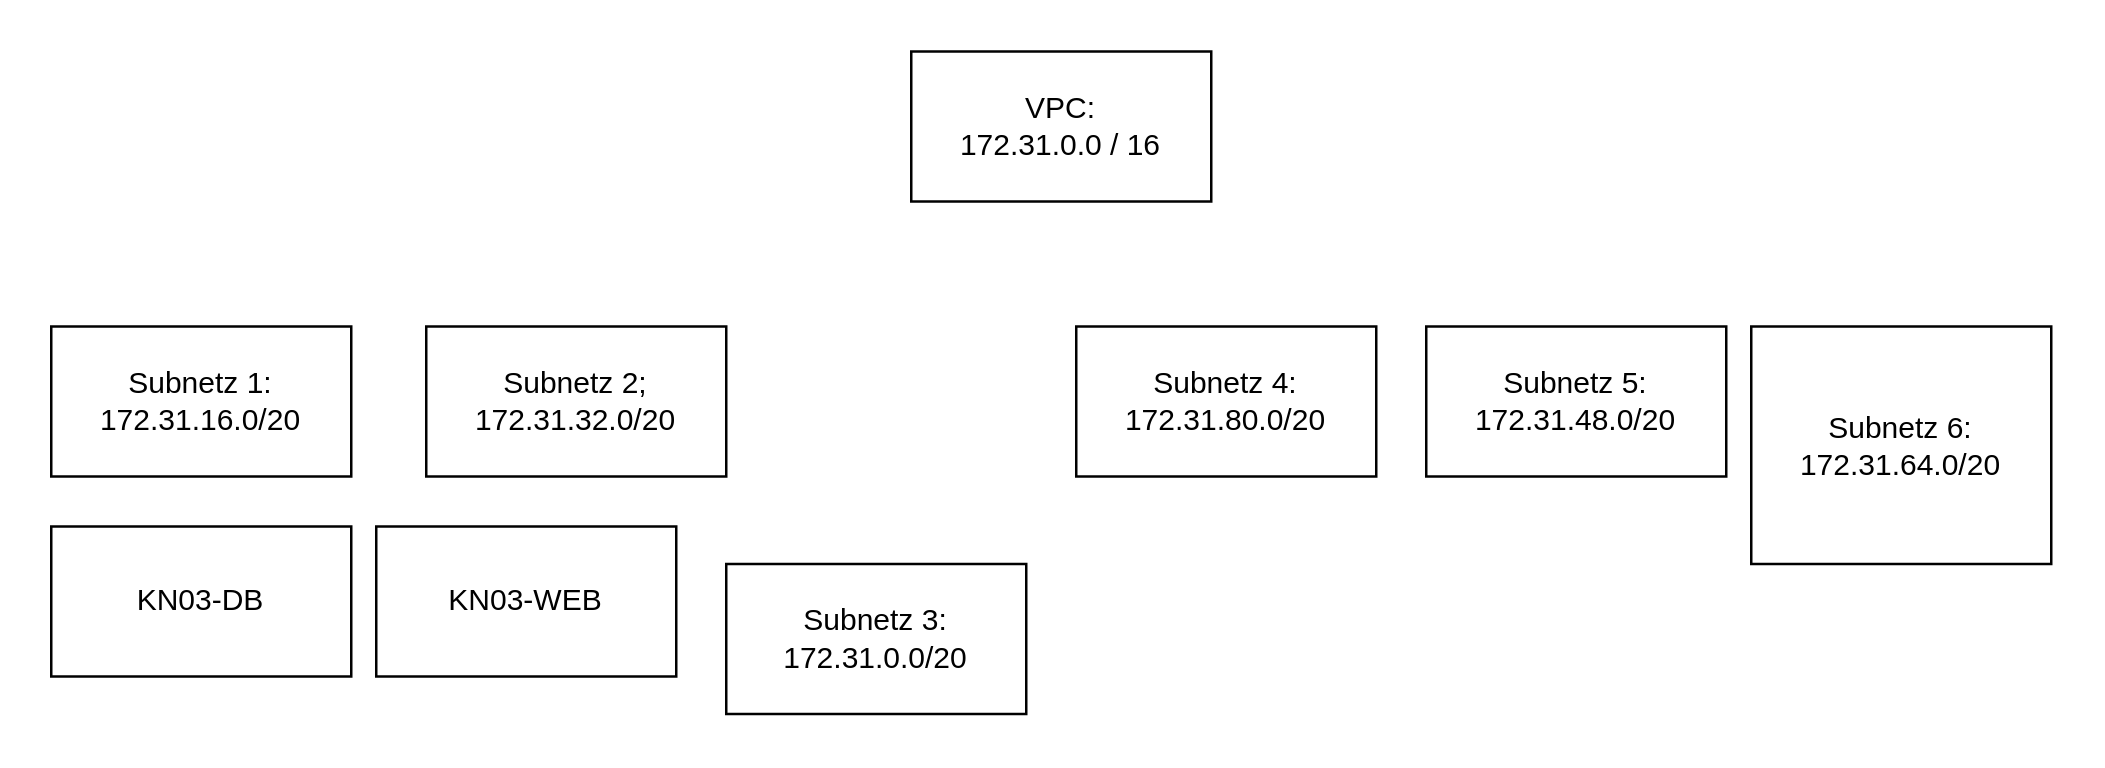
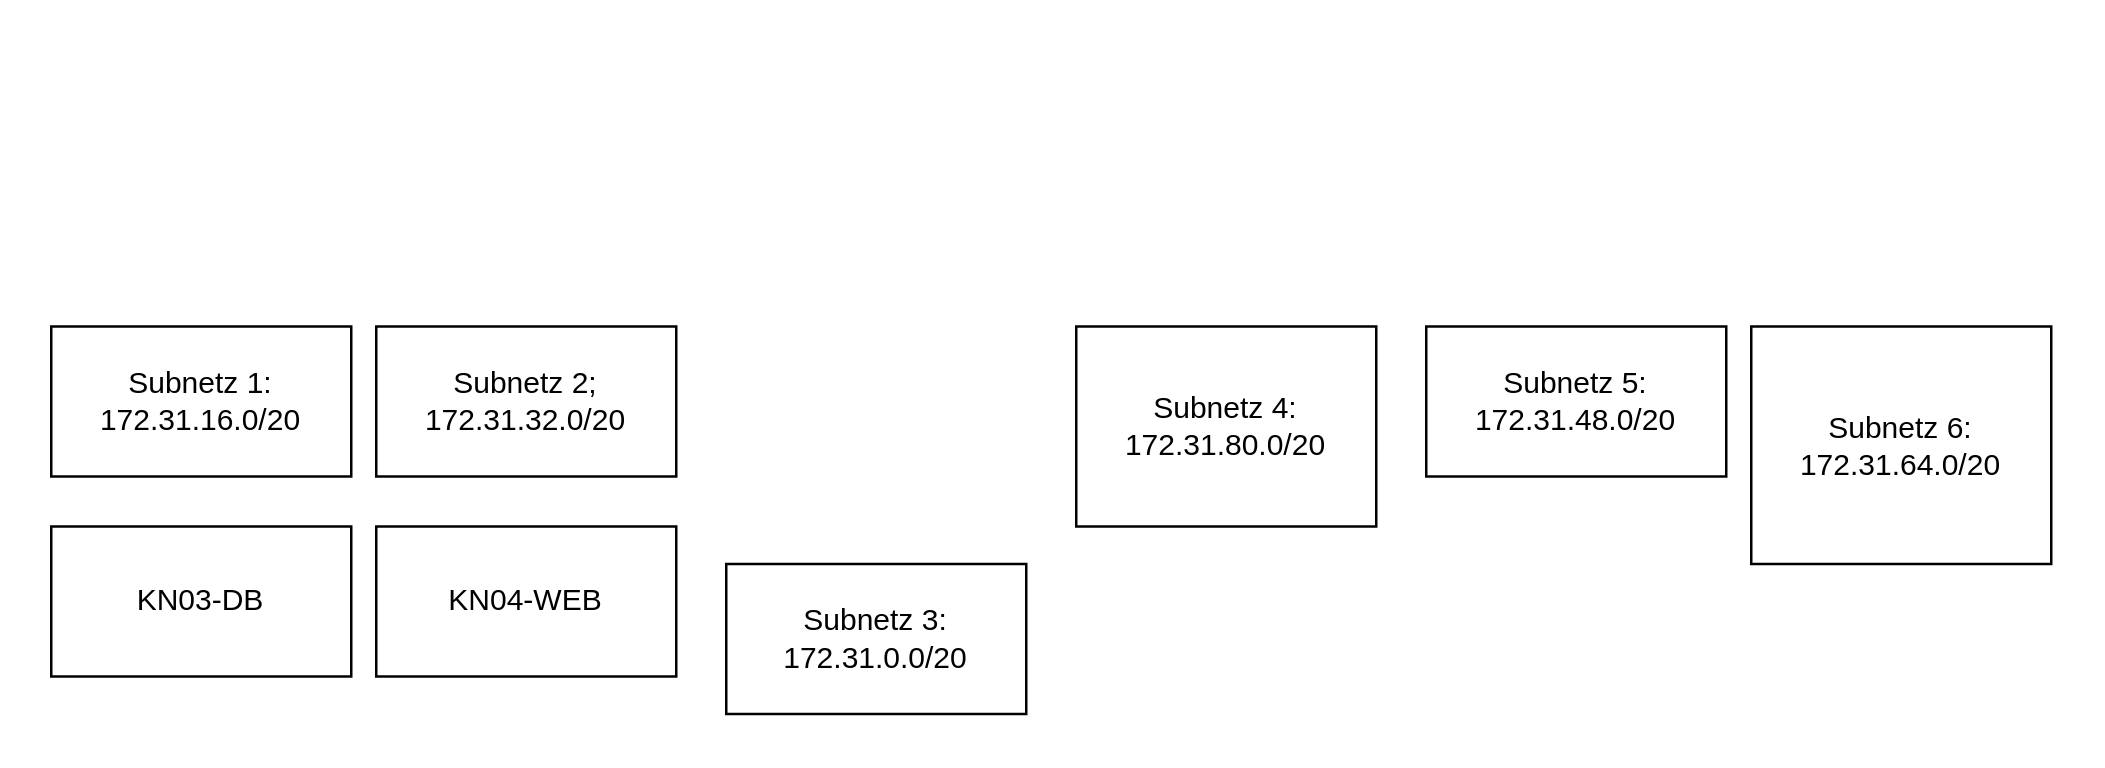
node "VPC: 172.31.0.0 / 16": removed
node "Subnetz 2; 172.31.32.0/20": moved (576, 401) -> (526, 401)
node "Subnetz 4: 172.31.80.0/20": size 300x150 -> 300x200
node "KN03-WEB": label "KN03-WEB" -> "KN04-WEB"
